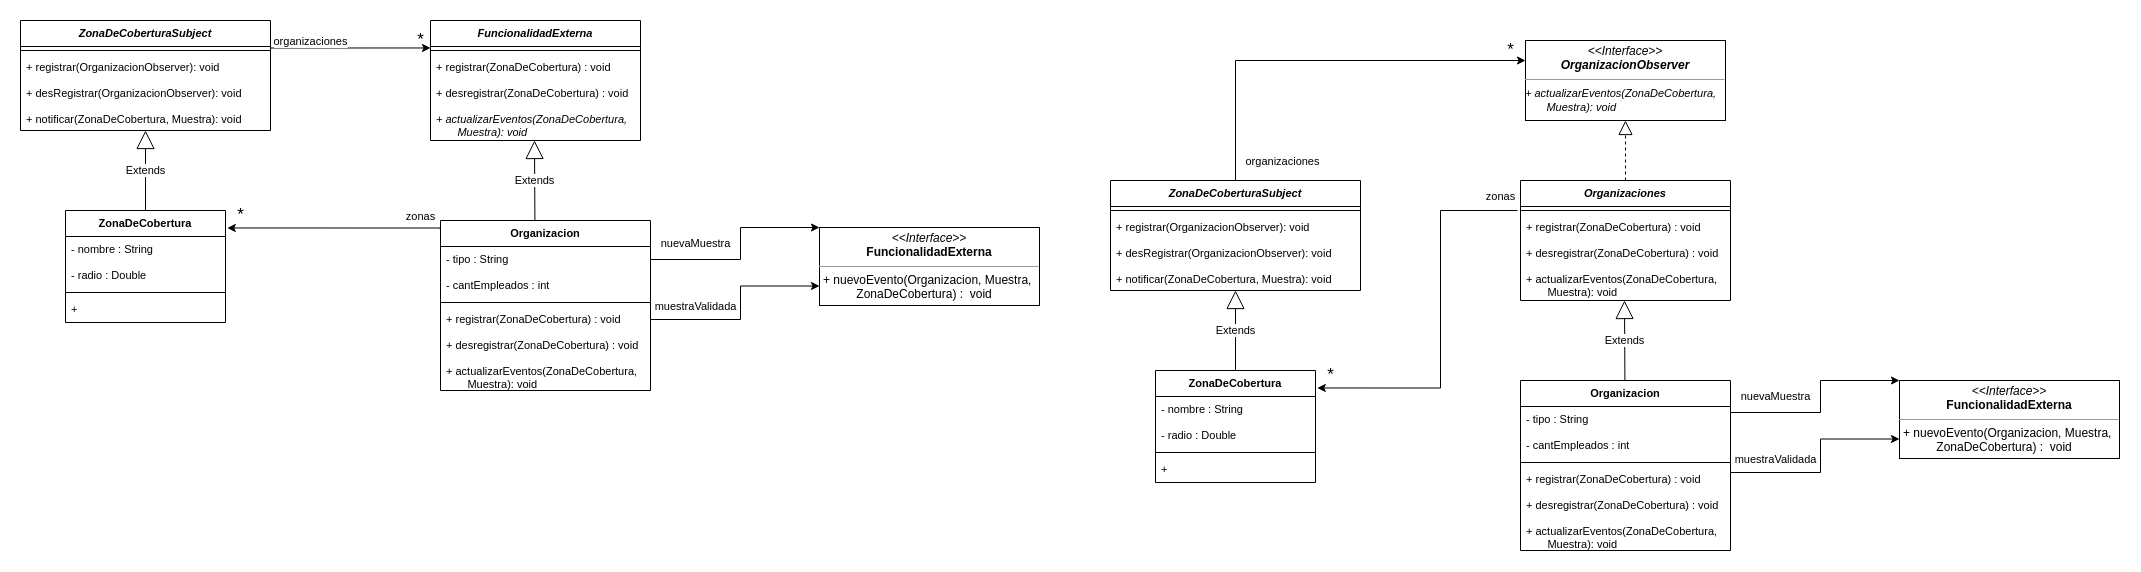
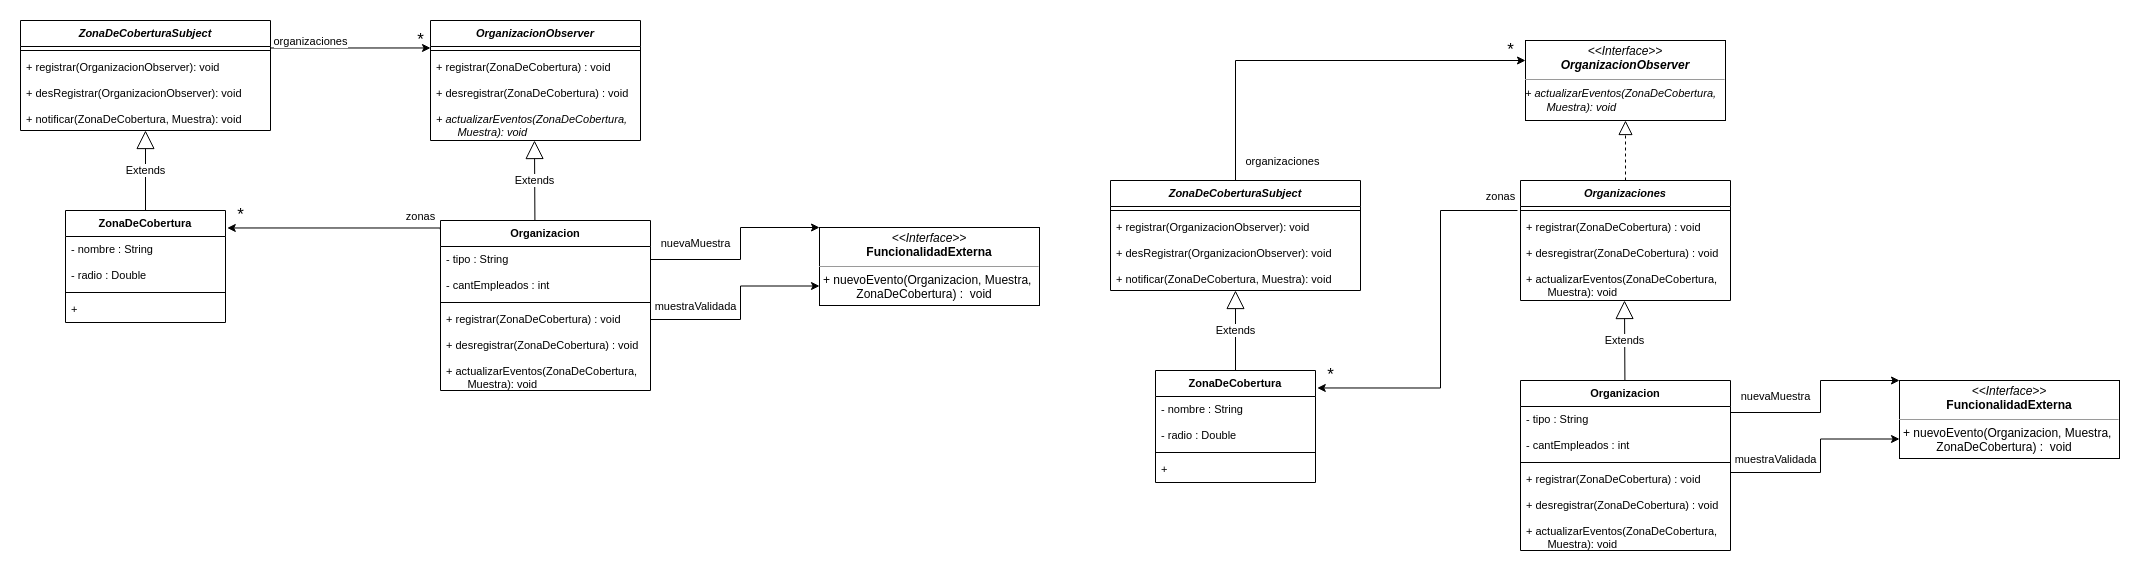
node "FuncionalidadExterna": label "FuncionalidadExterna" -> "OrganizacionObserver"
